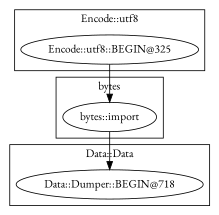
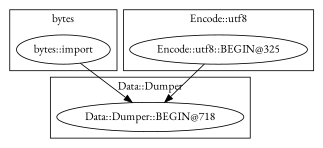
edge "Encode::utf8::BEGIN@325" -> "bytes::import": now "Encode::utf8::BEGIN@325" -> "Data::Dumper::BEGIN@718"
cluster "Data::Data": label "Data::Data" -> "Data::Dumper"
